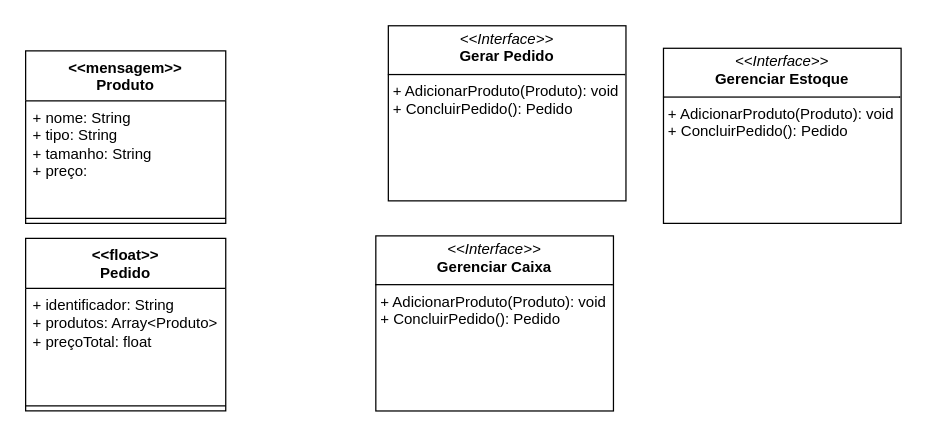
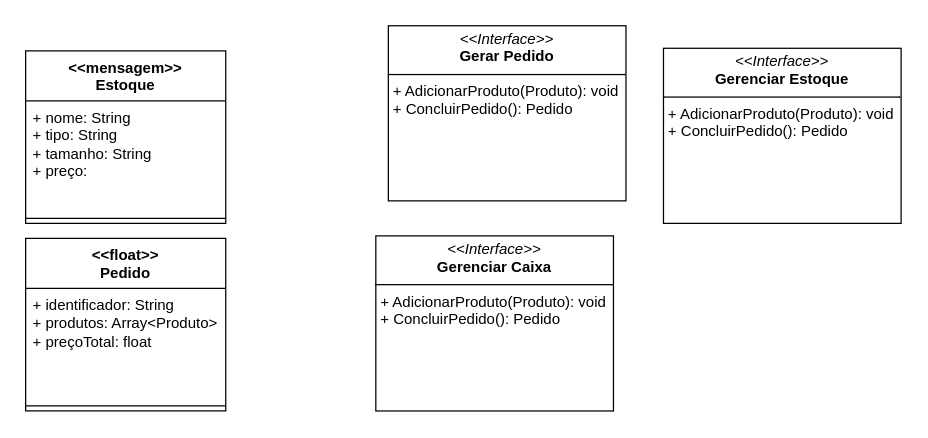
node "<<mensagem>> Produto": label "<<mensagem>> Produto" -> "<<mensagem>> Estoque"
